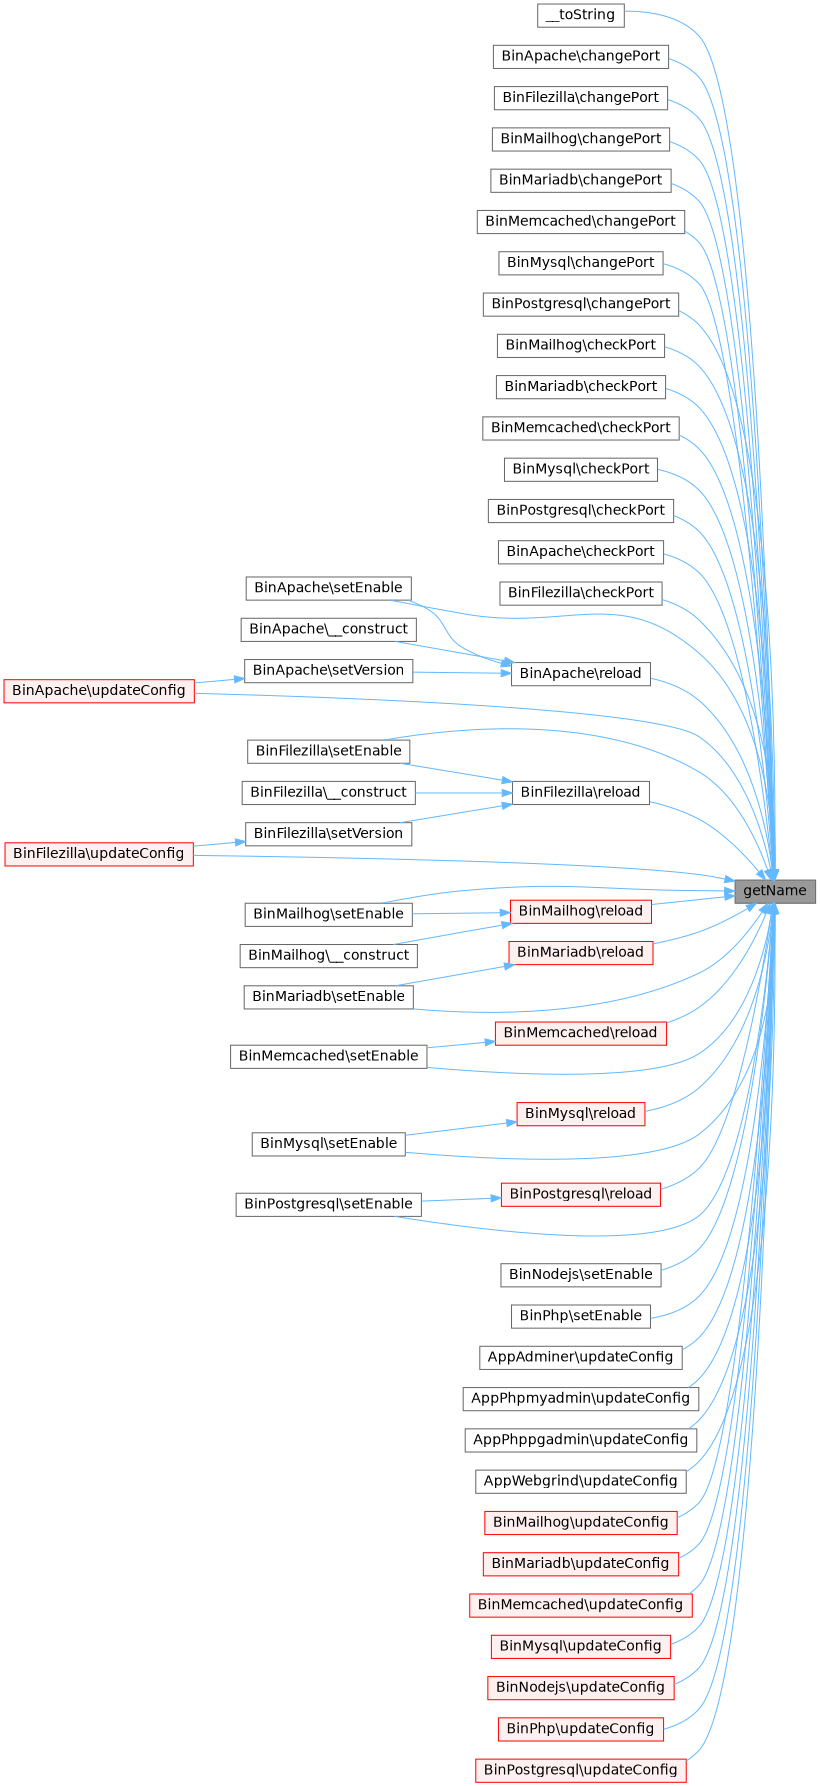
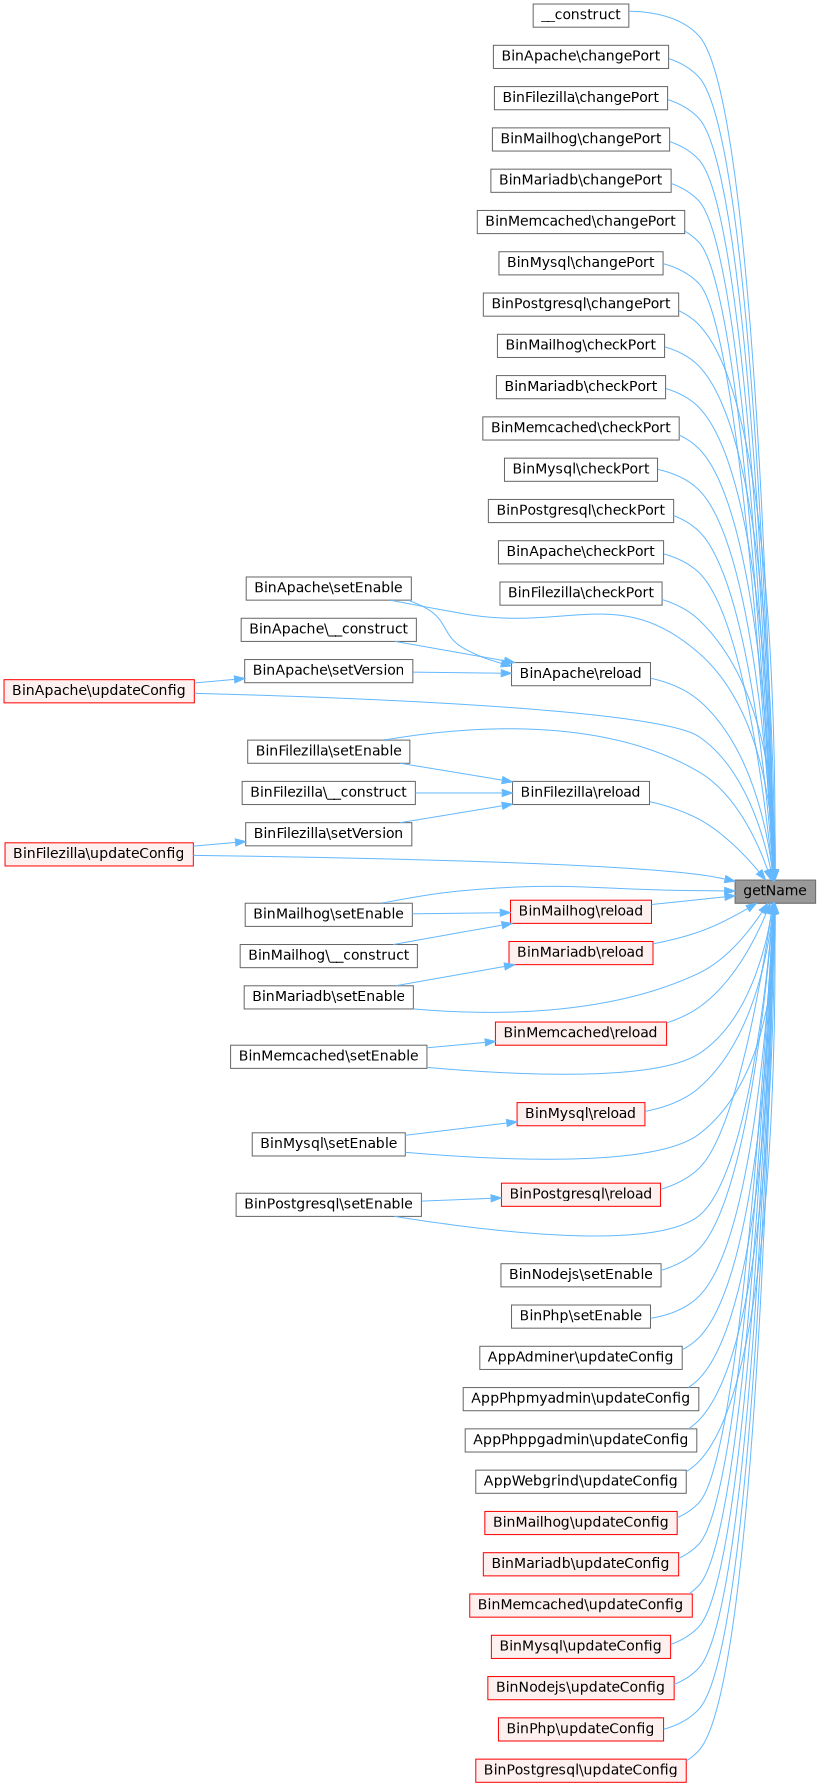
node "__toString": label "__toString" -> "__construct"
